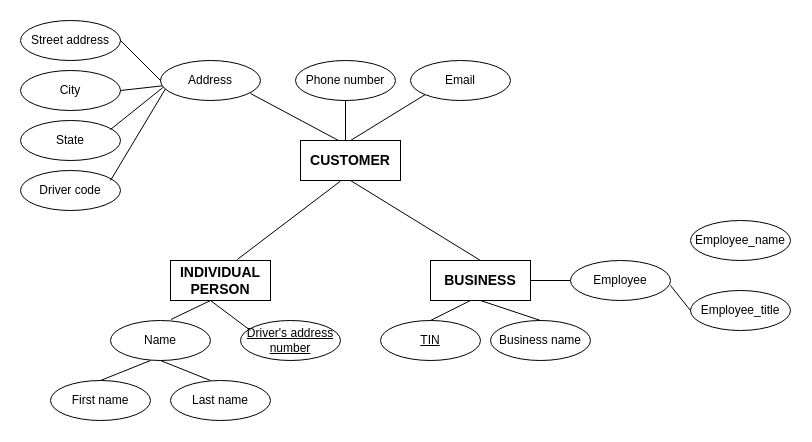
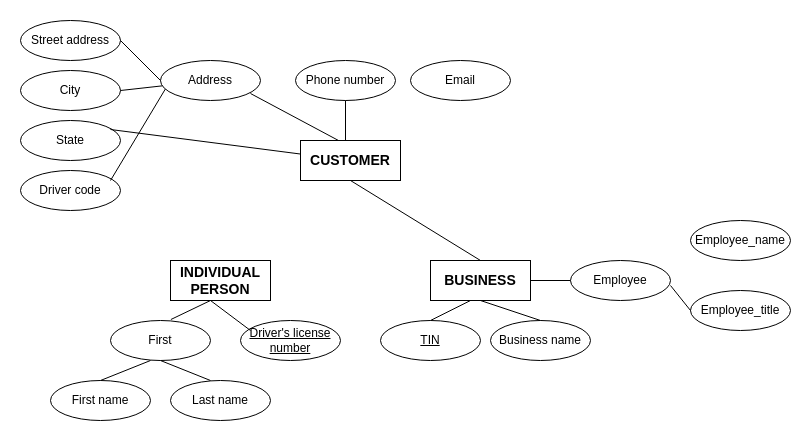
edge "Address" -- "State": now "CUSTOMER" -- "State"
edge "Email" -- "CUSTOMER": removed
edge "CUSTOMER" -- "INDIVIDUAL PERSON": removed
node "Name": label "Name" -> "First"
node "Driver's address number": label "Driver's address number" -> "Driver's license number"
